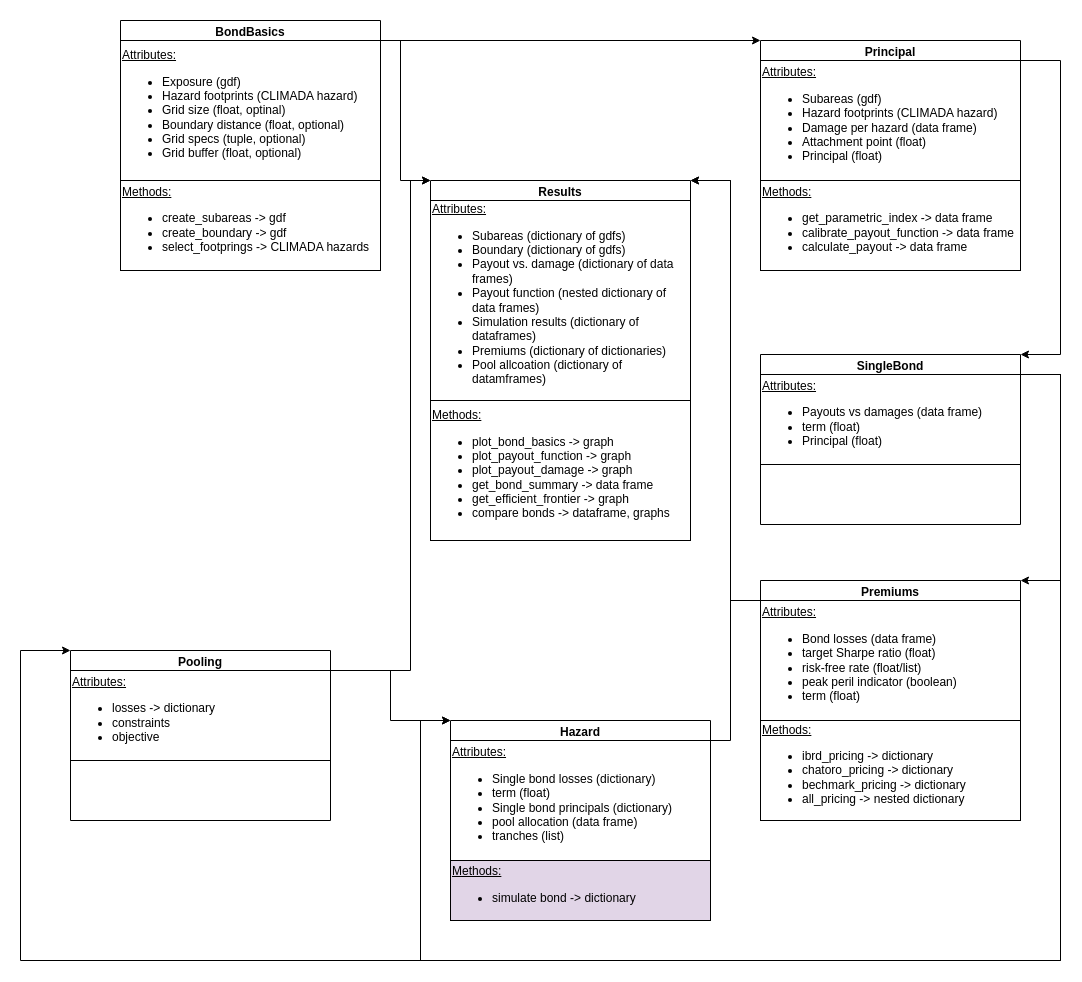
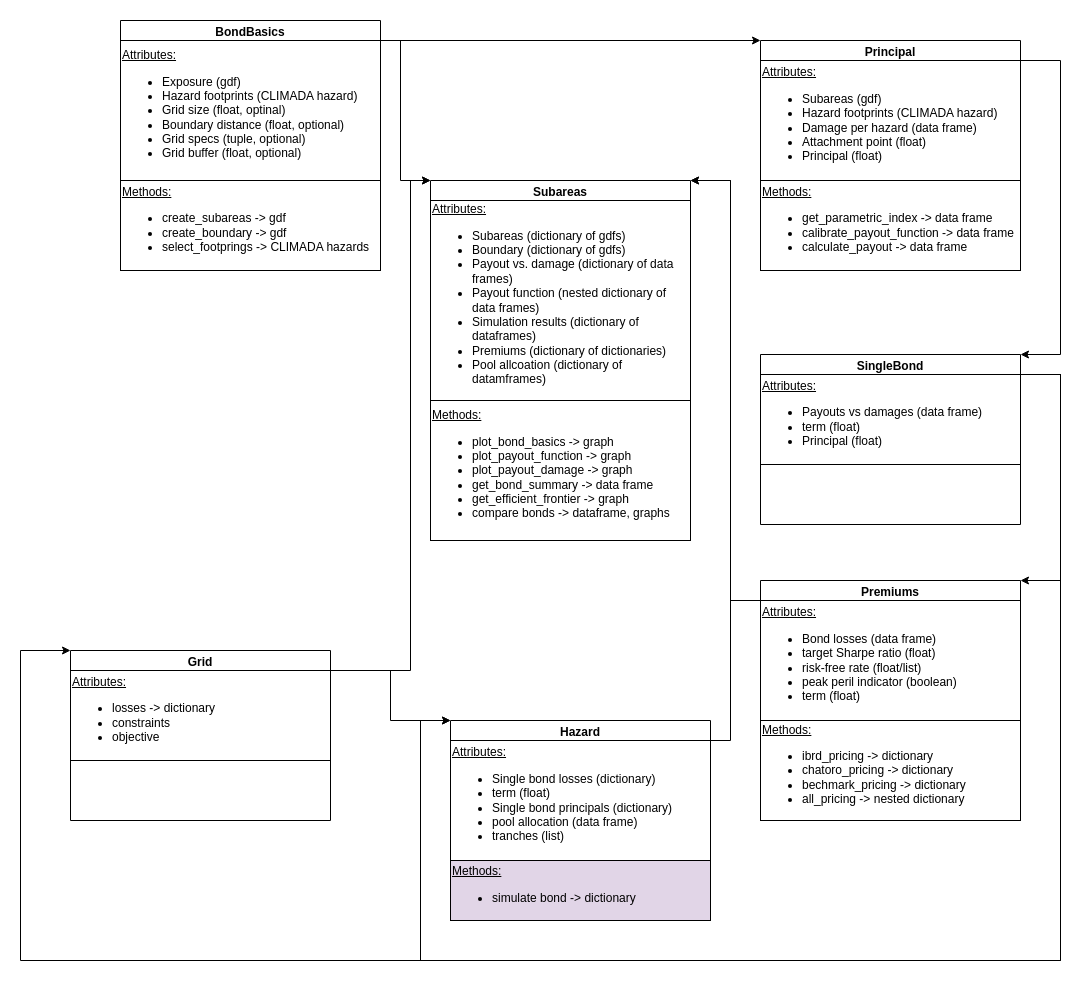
node "Results": label "Results" -> "Subareas"
node "Pooling": label "Pooling" -> "Grid"
